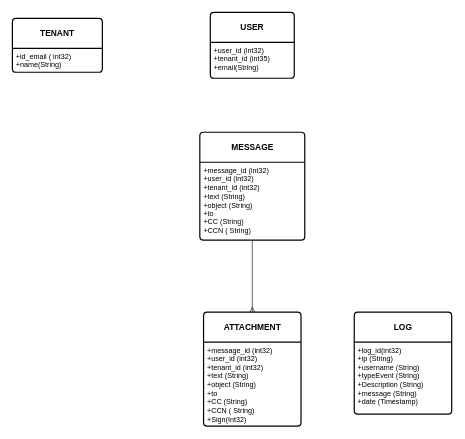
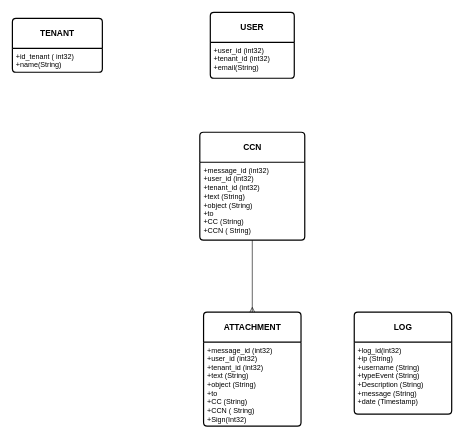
node "+user_id (int32) +tenant_id (int35) +email(String)": label "+user_id (int32) +tenant_id (int35) +email(String)" -> "+user_id (int32) +tenant_id (int32) +email(String)"
node "+id_email ( int32) +name(String)": label "+id_email ( int32) +name(String)" -> "+id_tenant ( int32) +name(String)"
node "MESSAGE": label "MESSAGE" -> "CCN"
